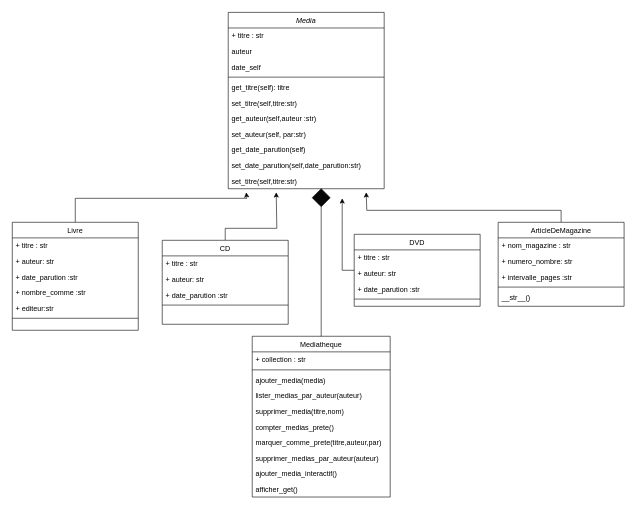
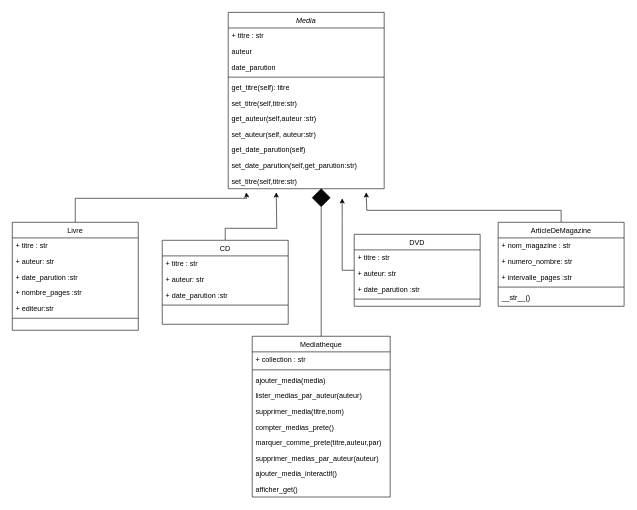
node "date_self": label "date_self" -> "date_parution"
node "set_auteur(self, par:str)": label "set_auteur(self, par:str)" -> "set_auteur(self, auteur:str)"
node "set_date_parution(self,date_parution:str)": label "set_date_parution(self,date_parution:str)" -> "set_date_parution(self,get_parution:str)"
node "+ nombre_comme :str": label "+ nombre_comme :str" -> "+ nombre_pages :str"
